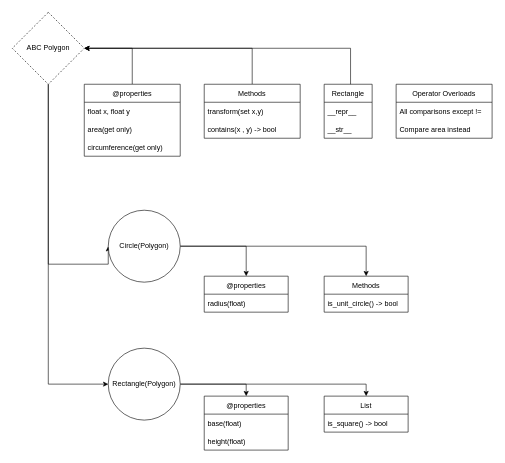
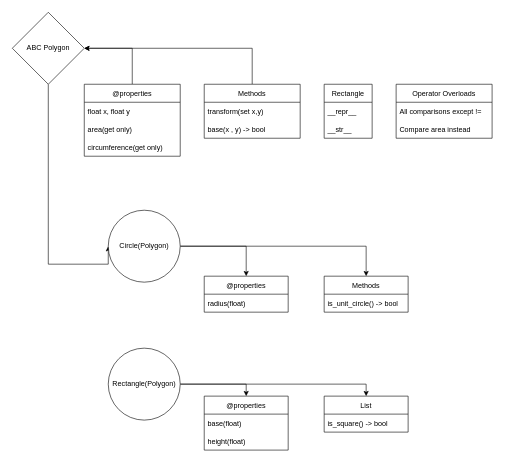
node "ABC Polygon": style dashed -> solid
edge "Rectangle" -> "ABC Polygon": removed
node "contains(x , y) -> bool": label "contains(x , y) -> bool" -> "base(x , y) -> bool"
edge "ABC Polygon" -> "Rectangle(Polygon)": removed
